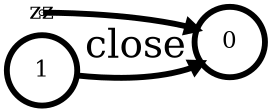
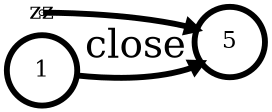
node "0": label "0" -> "5"
